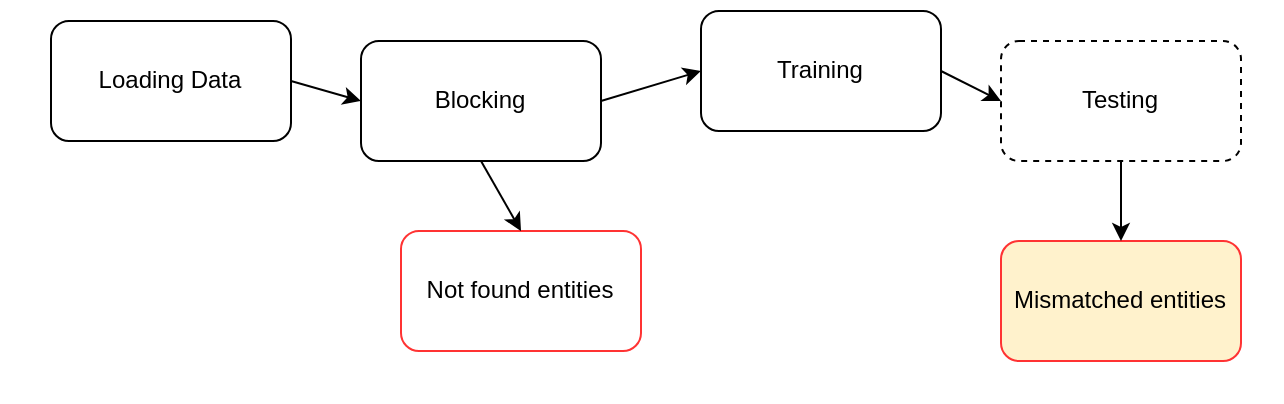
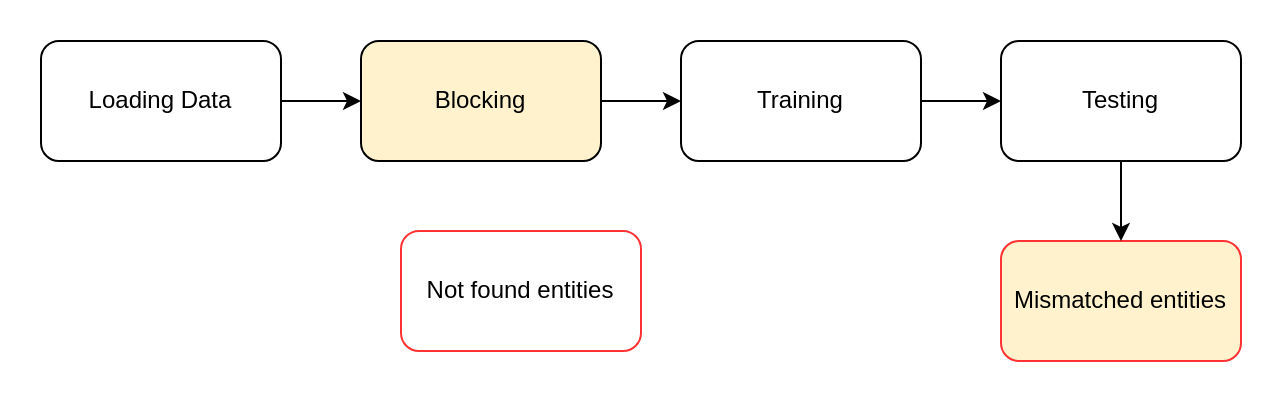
node "Training": moved (821, 71) -> (801, 101)
node "Loading Data": moved (171, 81) -> (161, 101)
node "Blocking": fillcolor #ffffff -> #fff2cc
node "Testing": style dashed -> solid
edge "Blocking" -> "Not found entities": removed
